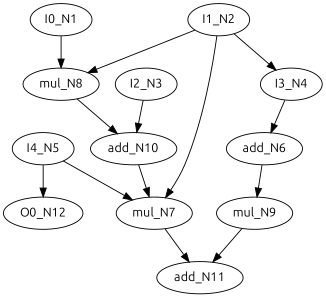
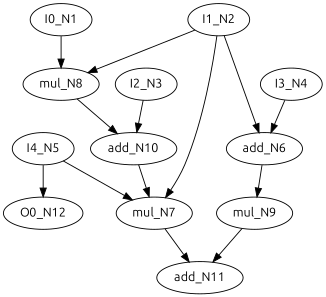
edge "I1_N2" -> "I3_N4": now "I1_N2" -> "add_N6"
